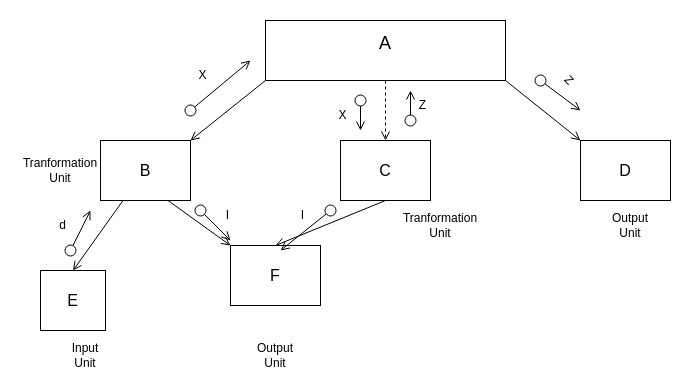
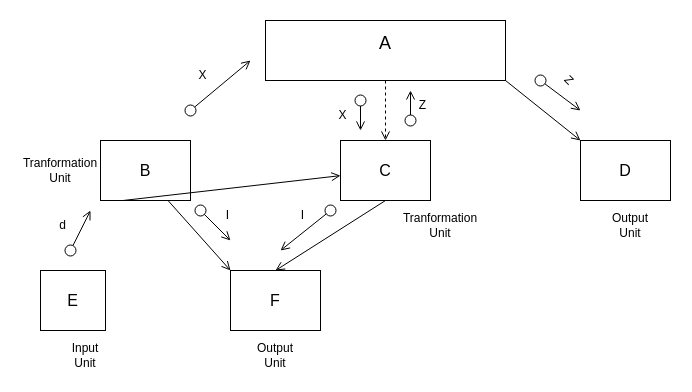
edge "A" -> "B": removed
edge "B" -> "E": now "B" -> "C"
node "F": moved (276, 276) -> (276, 301)
